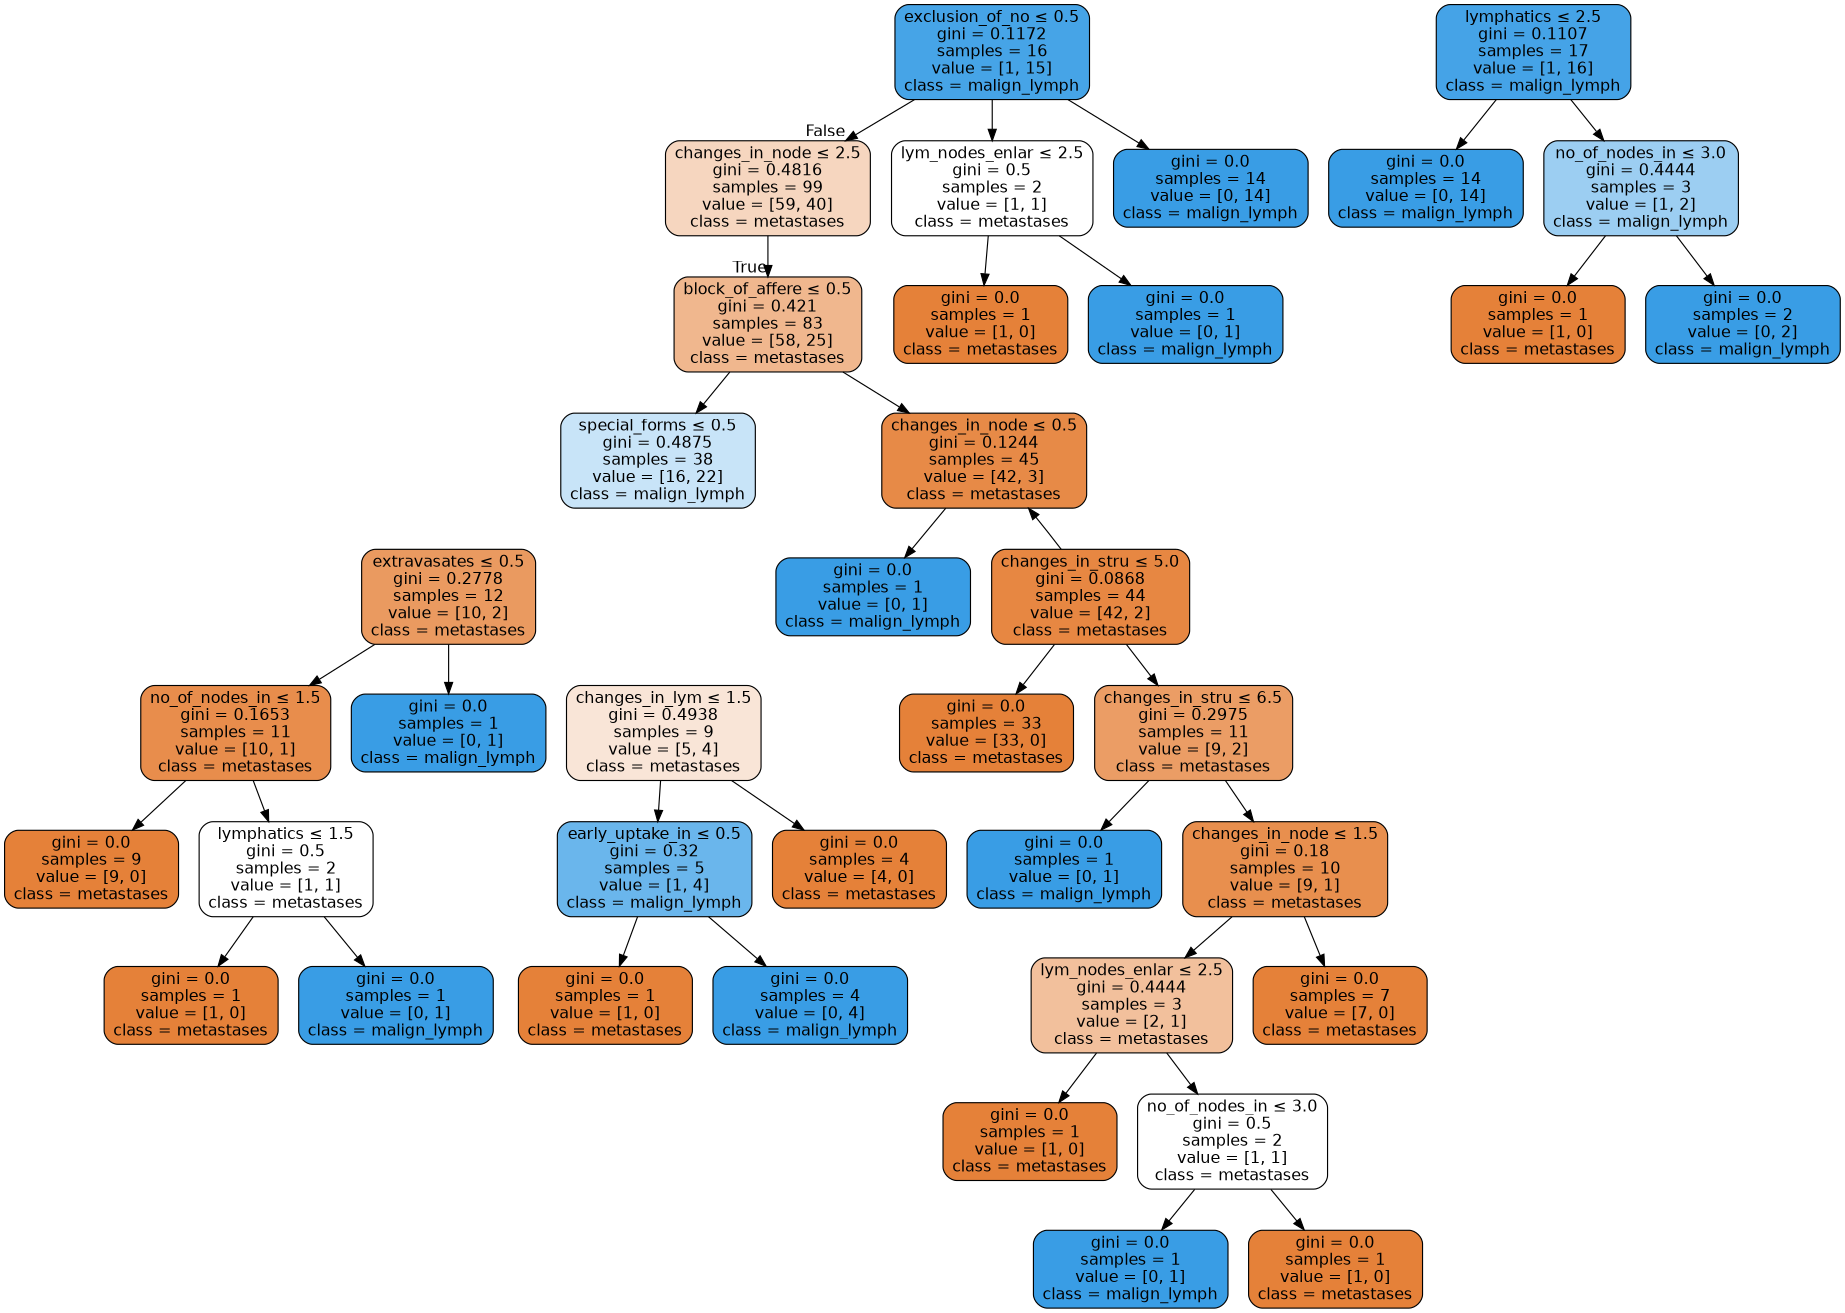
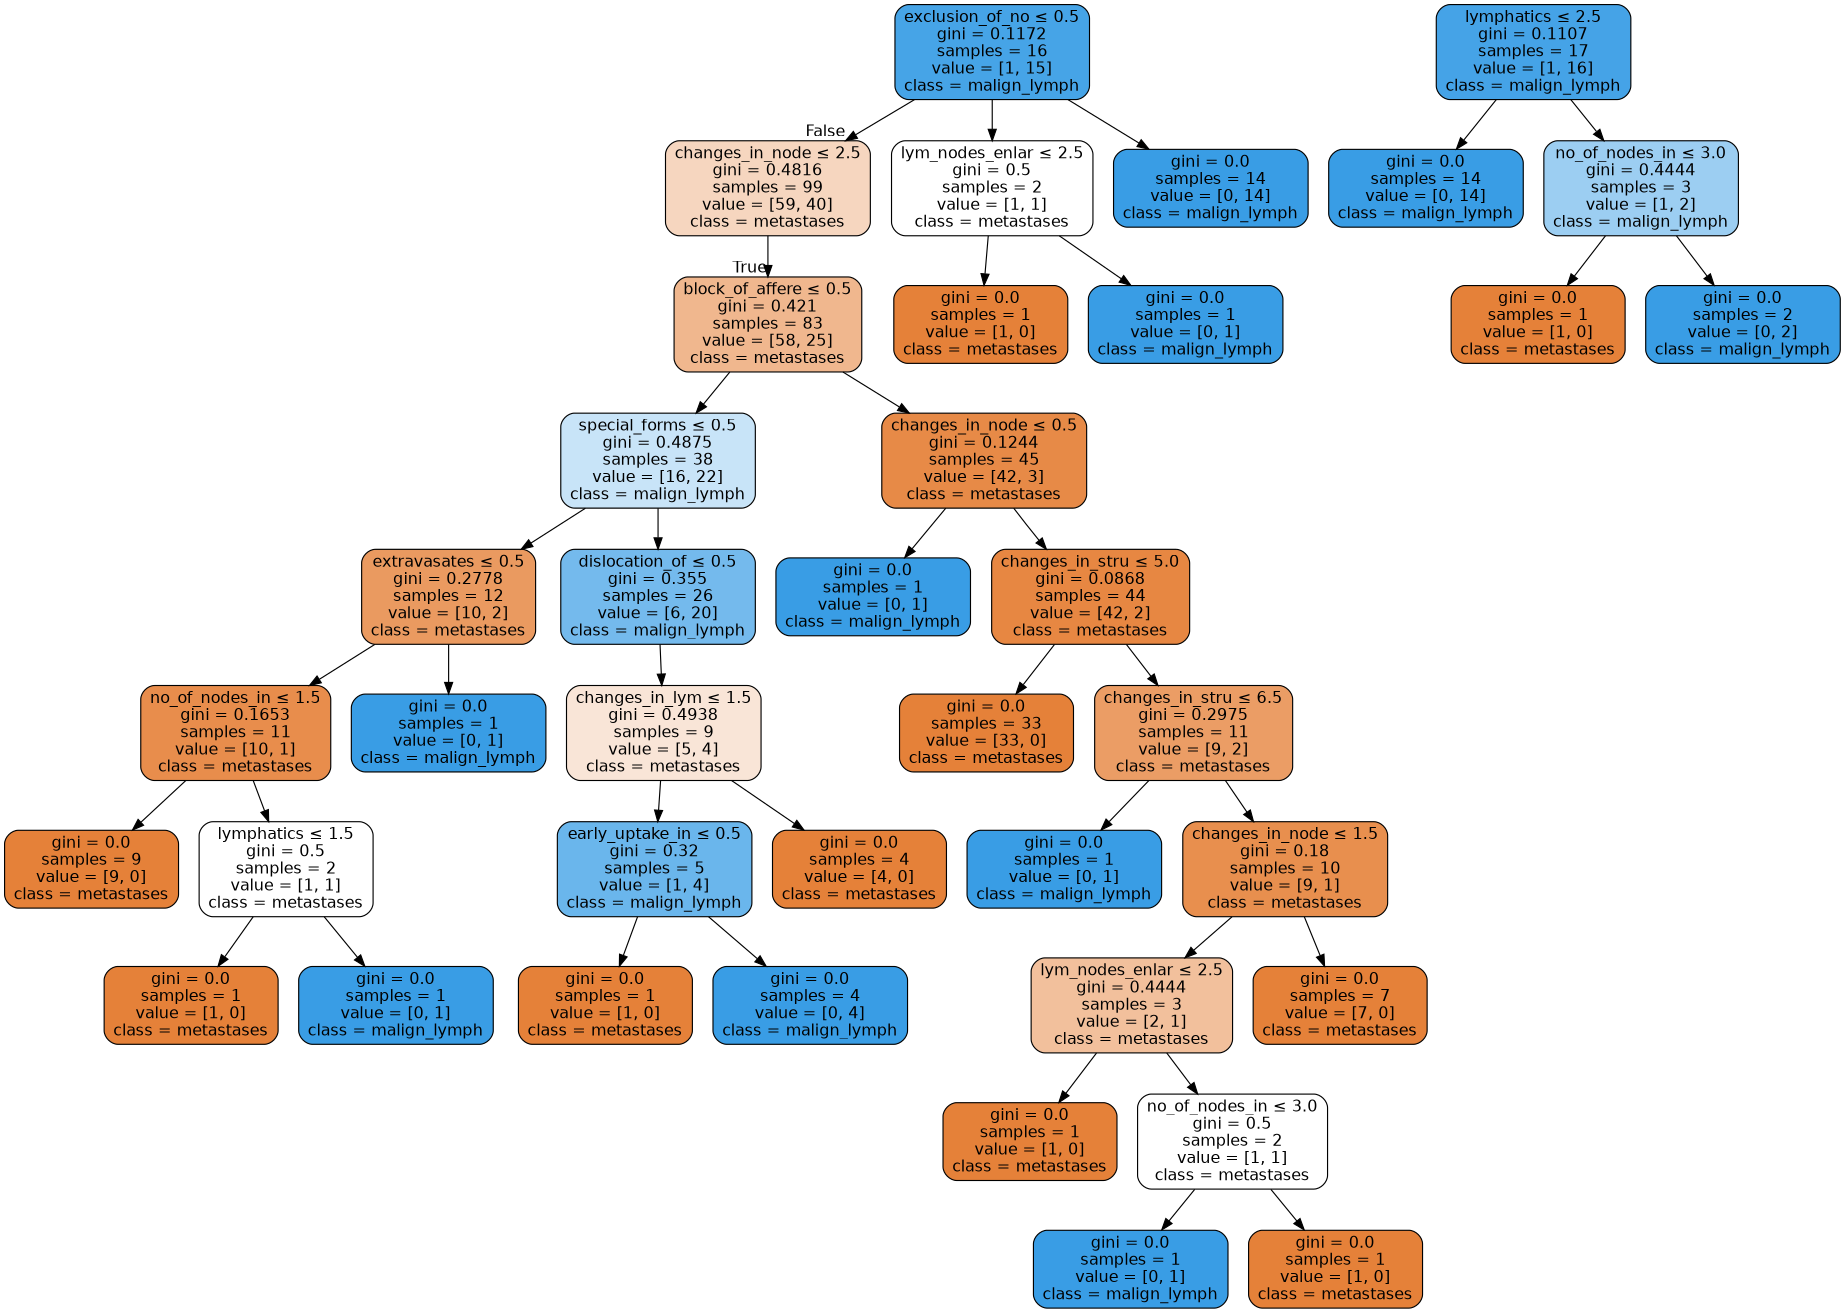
edge "special_forms ≤ 0.5" -> "extravasates ≤ 0.5": added
edge "changes_in_stru ≤ 5.0" -> "changes_in_node ≤ 0.5": reversed
node "dislocation_of ≤ 0.5": added
